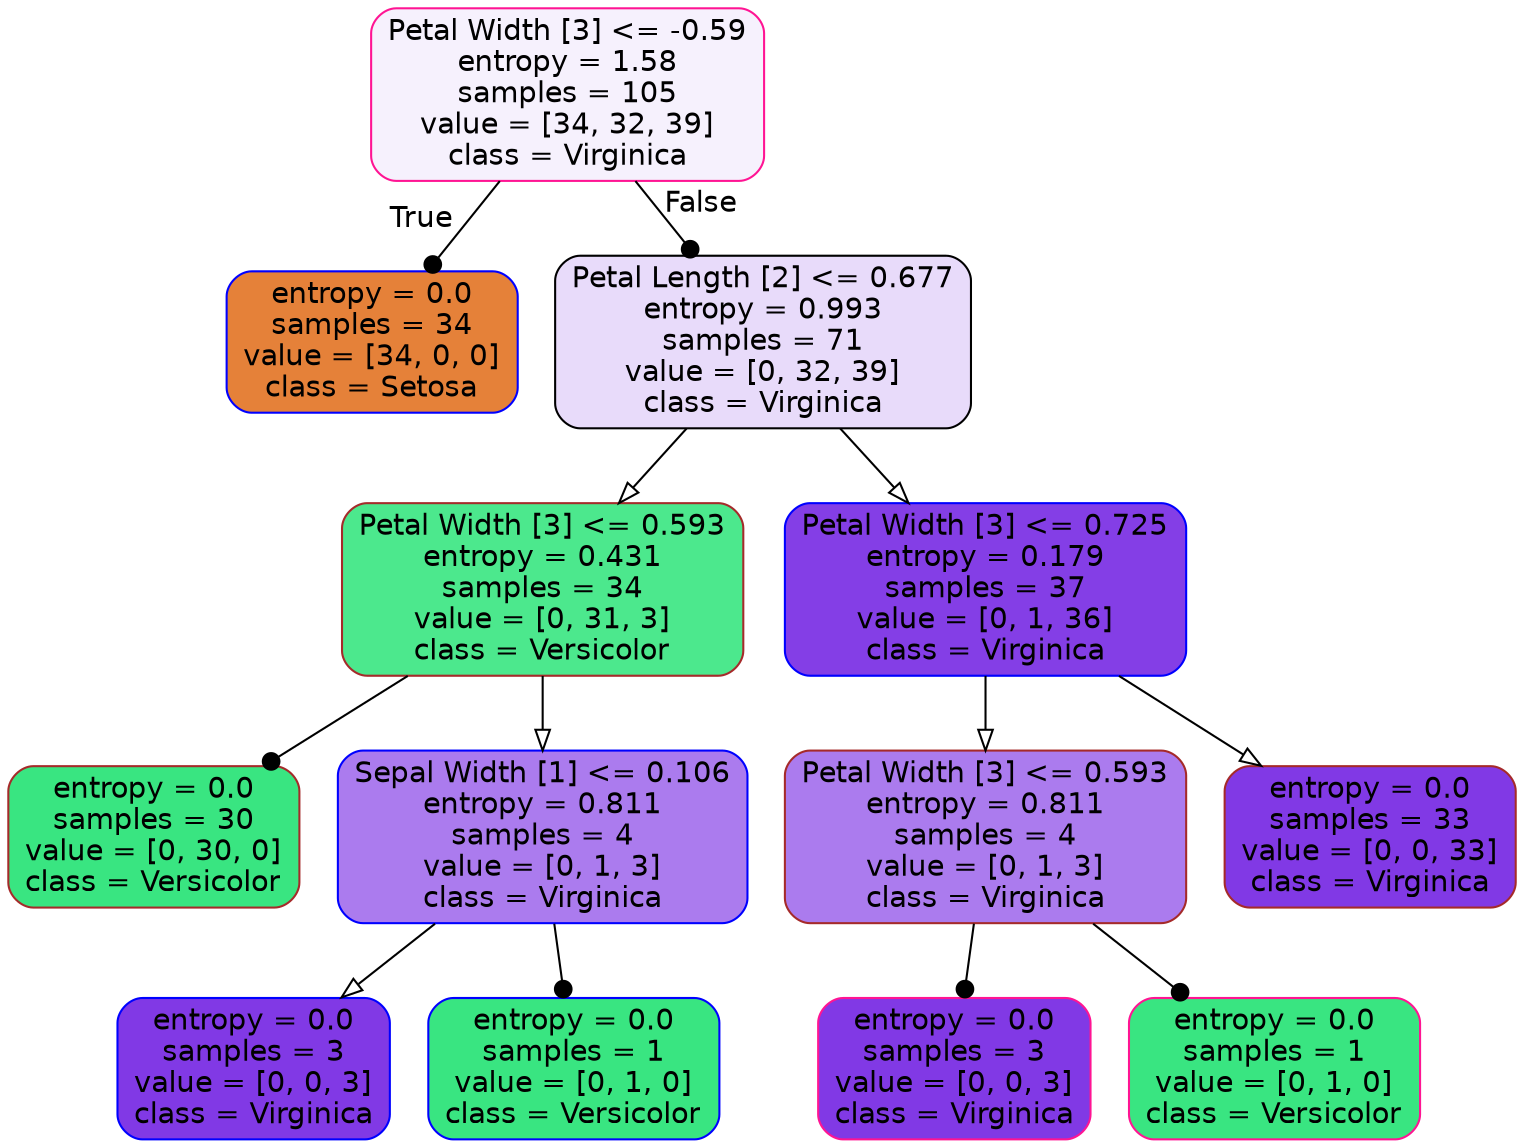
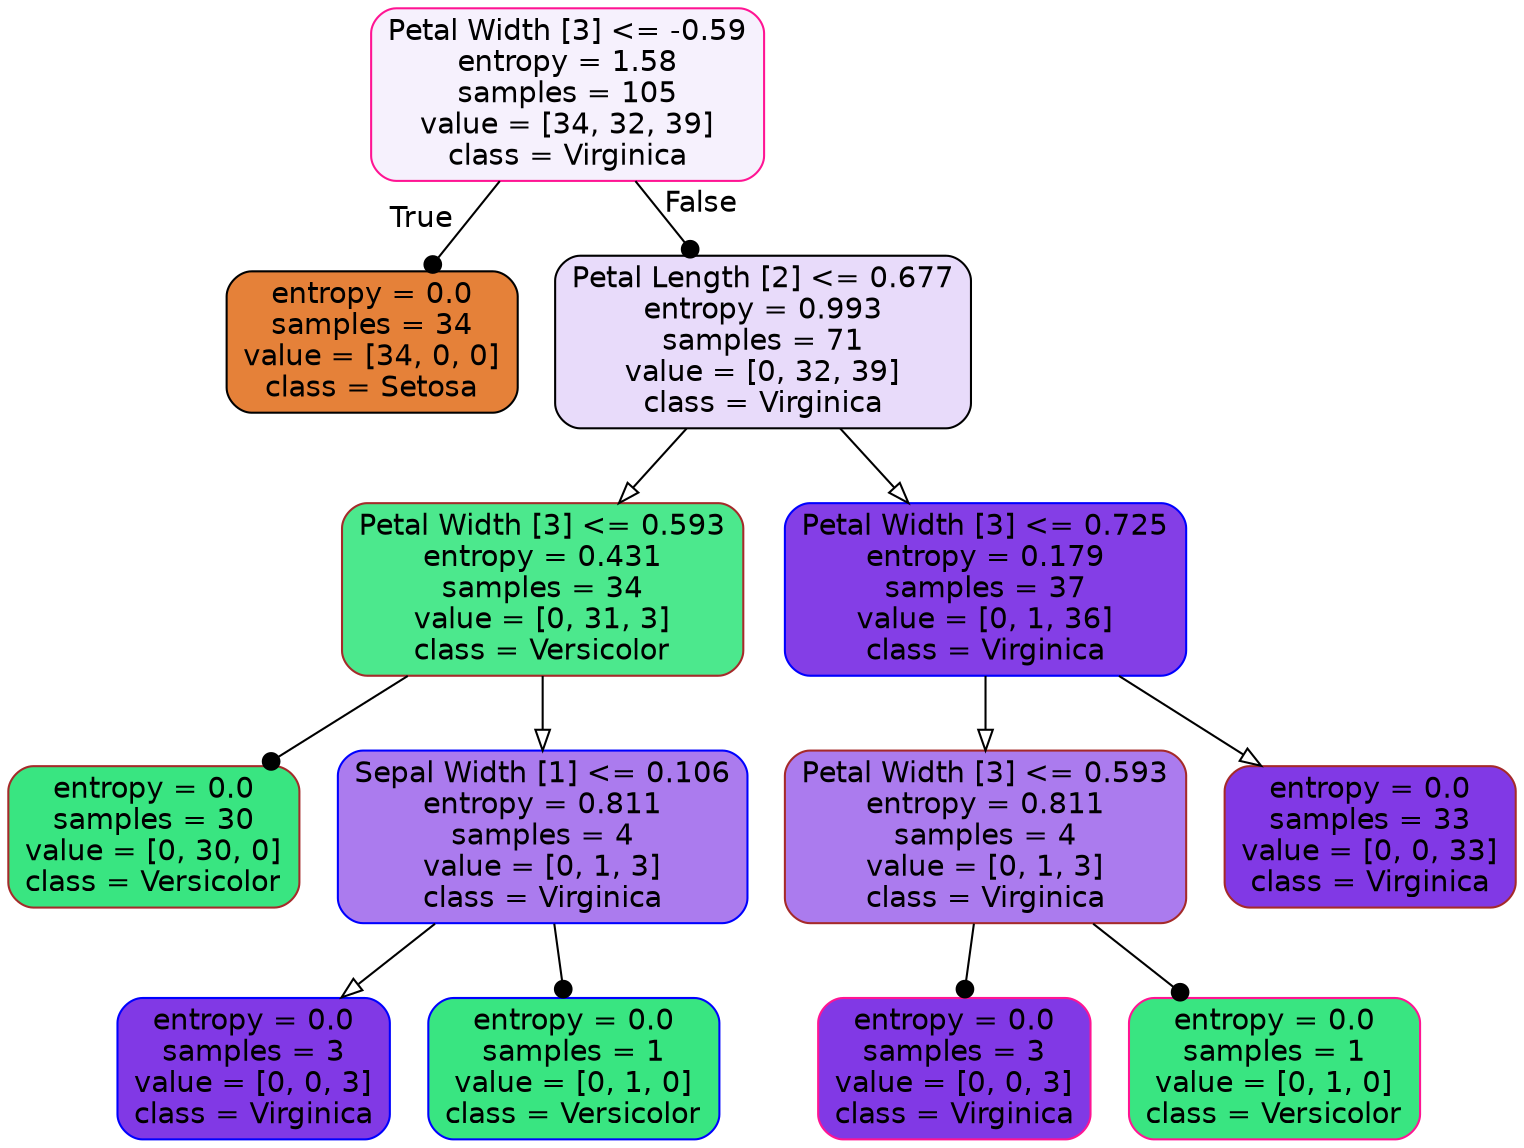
node "entropy = 0.0 samples = 34 value = [34, 0, 0] class = Setosa": color blue -> black
